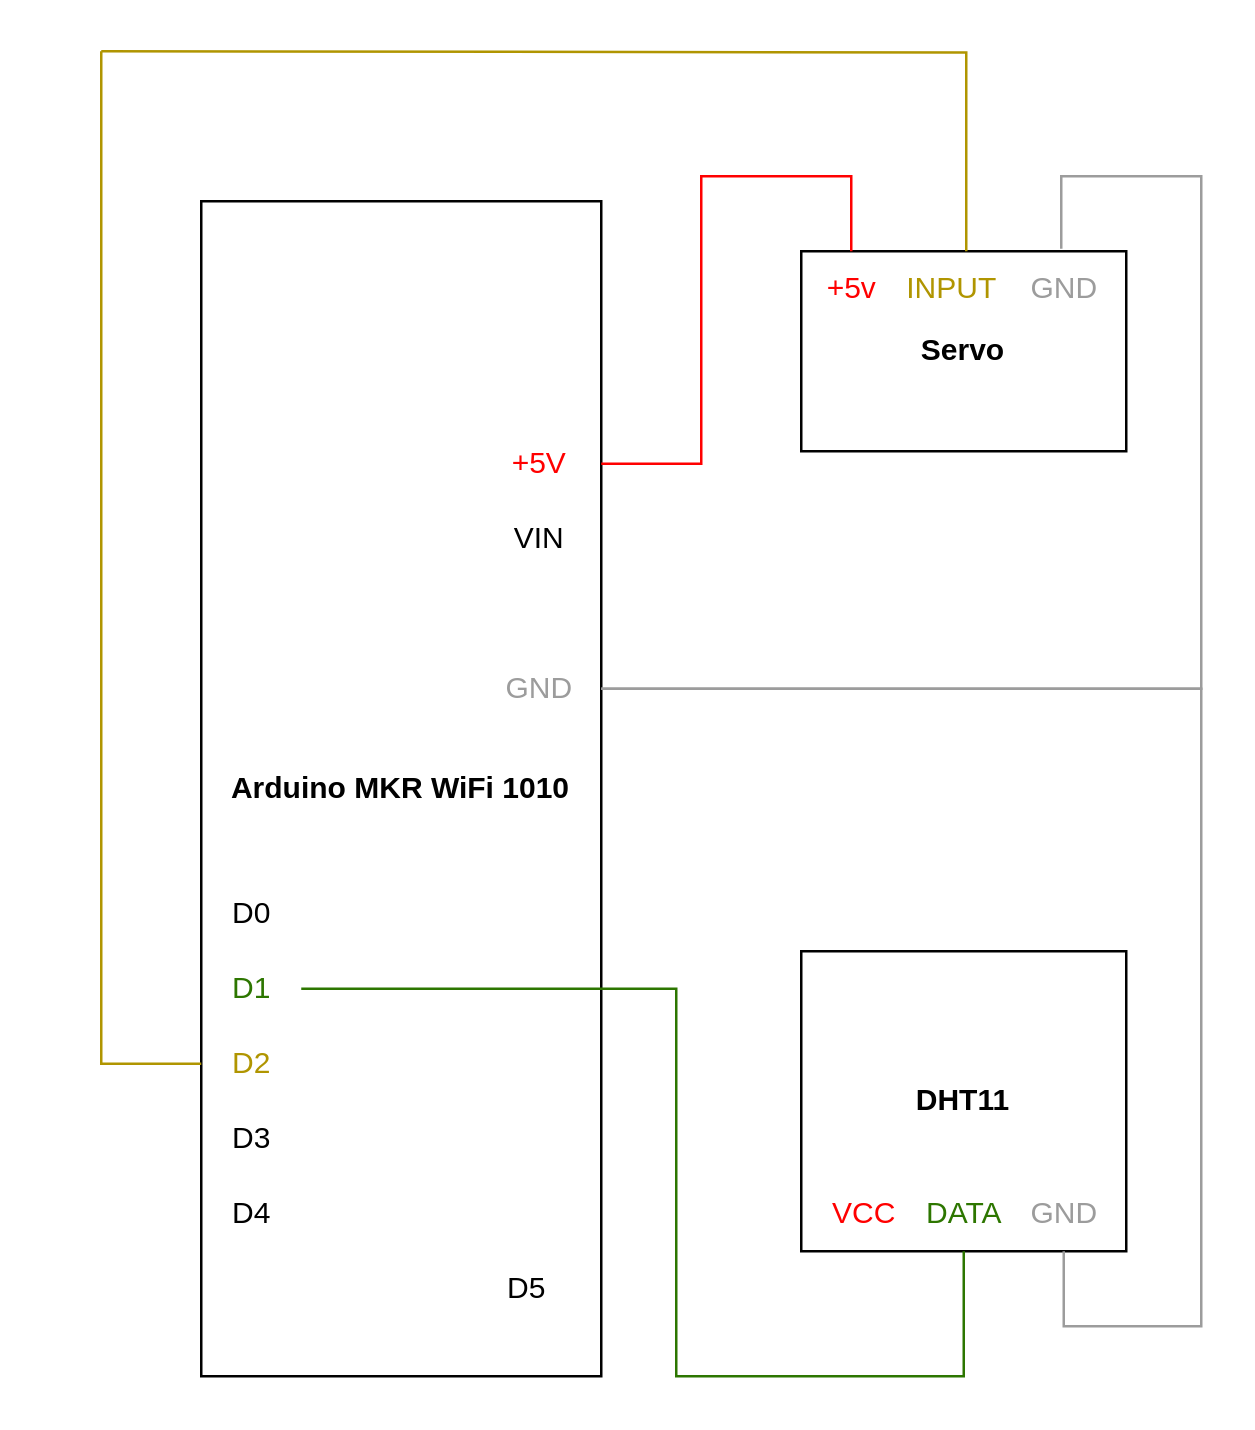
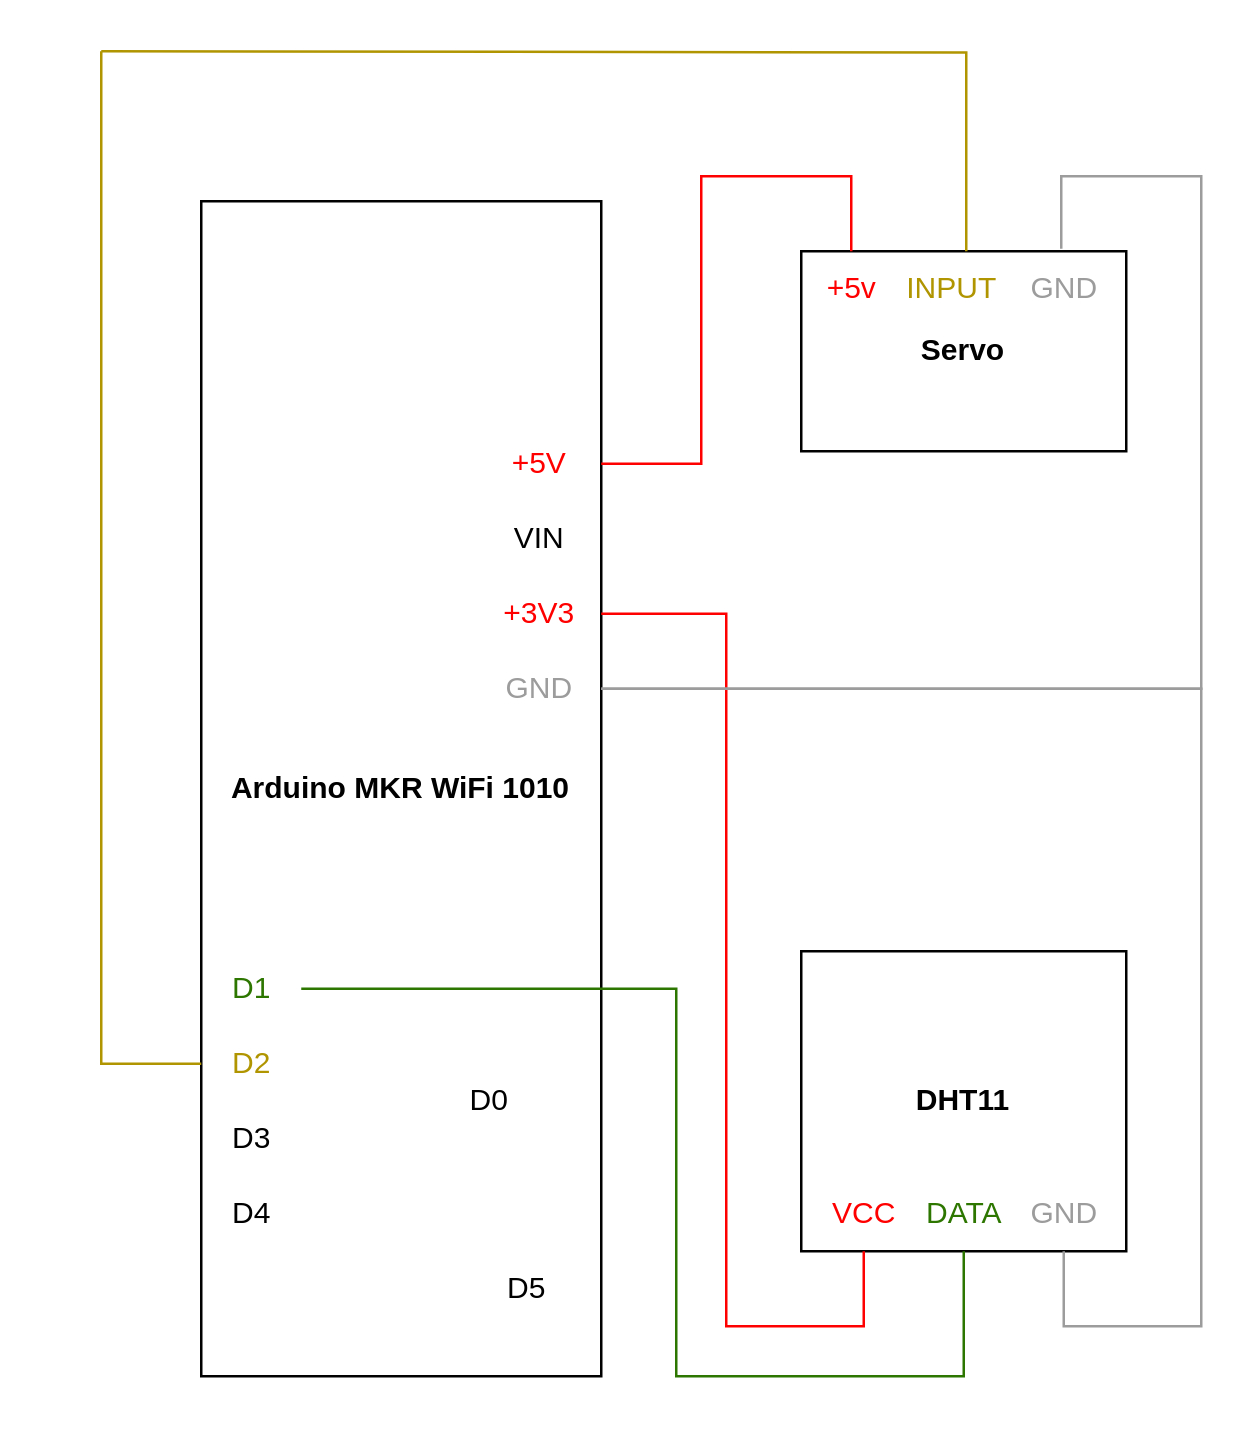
node "+3V3": added
node "D0": moved (251, 914) -> (489, 1101)
edge "+3V3" -- "VCC": added
